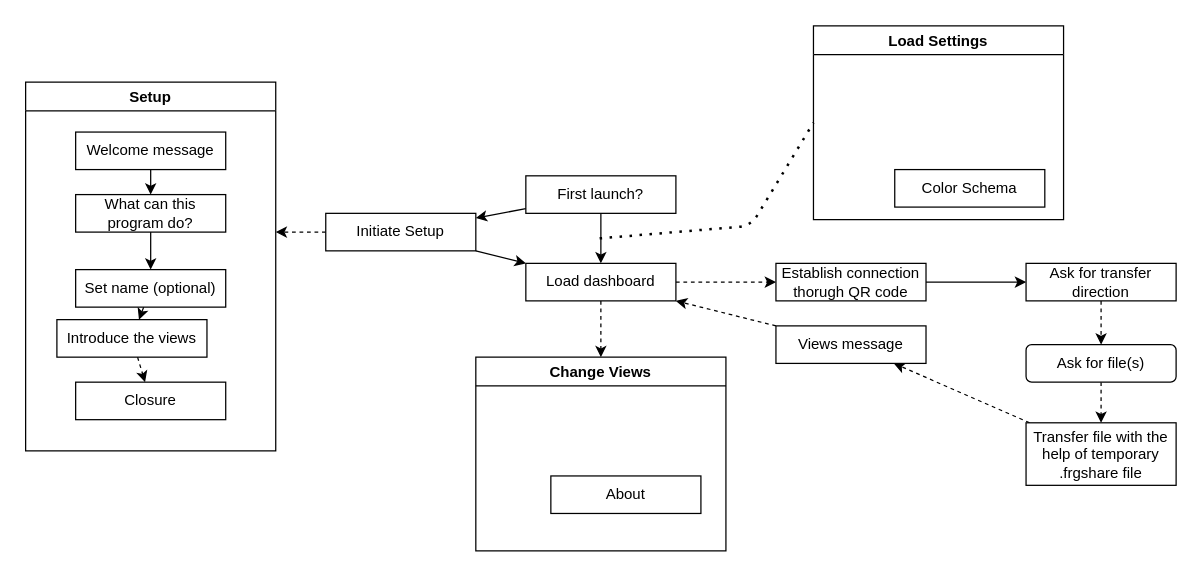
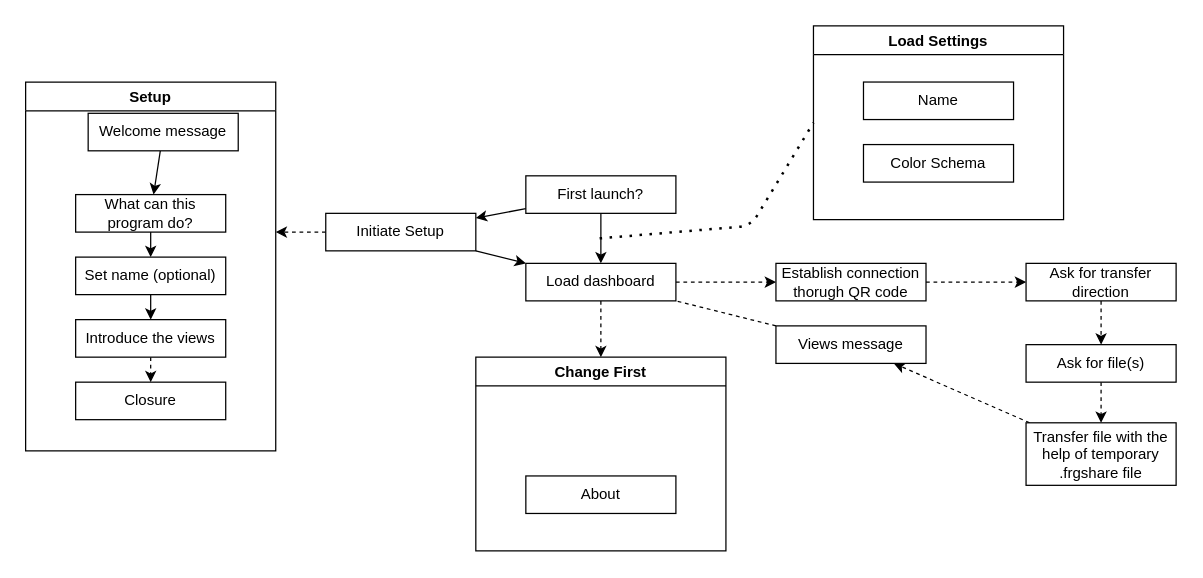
node "Name": added
node "Welcome message": moved (151, 151) -> (163, 132)
node "Color Schema": moved (969, 188) -> (938, 163)
edge "Establish connection thorugh QR code" -> "Ask for transfer direction": style solid -> dashed
node "Set name (optional)": moved (151, 288) -> (151, 276)
edge "Views message" -> "Load dashboard": arrowhead classic -> none
node "Introduce the views": moved (132, 338) -> (151, 338)
node "Ask for file(s)": shape rounded rectangle -> rectangle
node "Change Views": label "Change Views" -> "Change First"
node "About": moved (626, 494) -> (601, 494)
